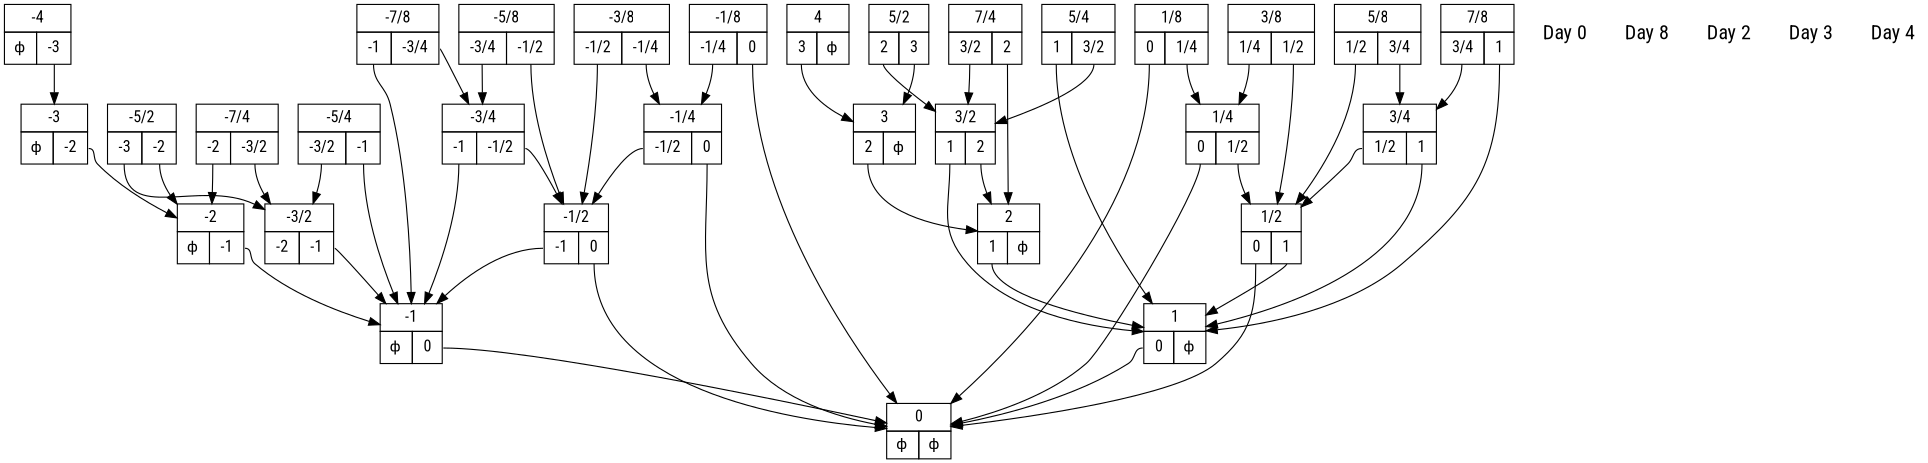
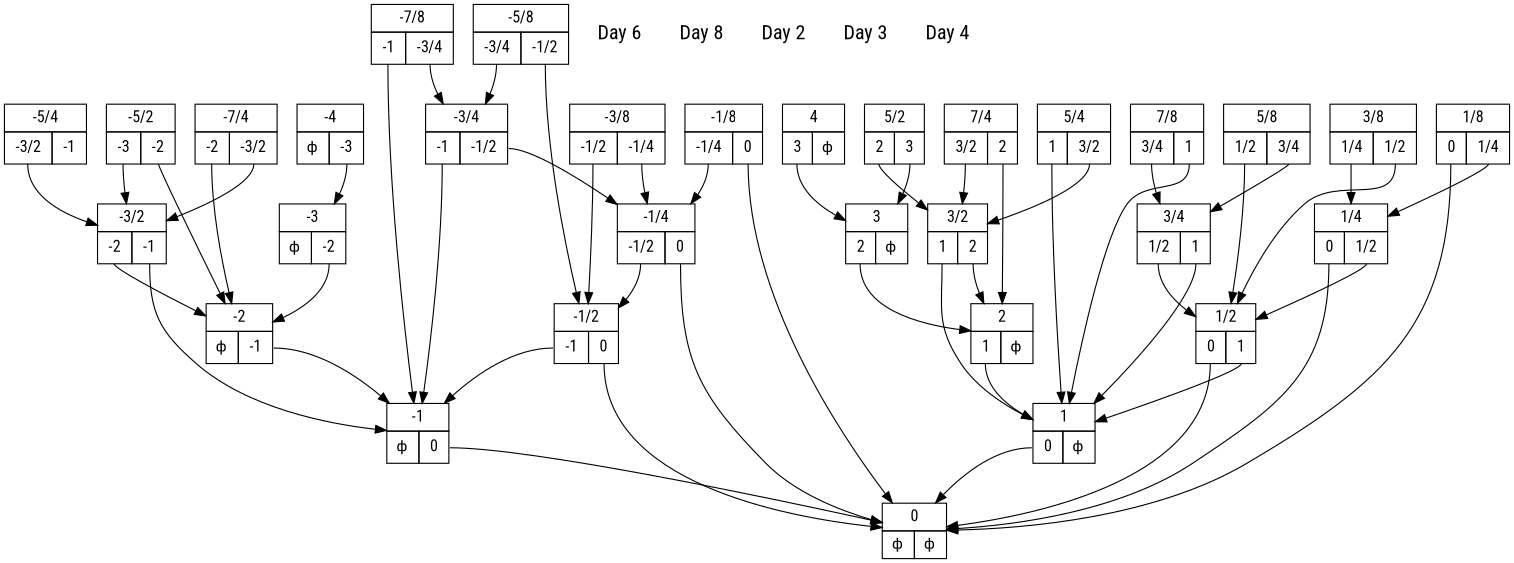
node "Day 0": label "Day 0" -> "Day 6"
edge "-3/4" -> "-1/2": now "-3/4" -> "-1/4"
edge "-5/4" -> "-1": removed
edge "-3/2" -> "-2": added
